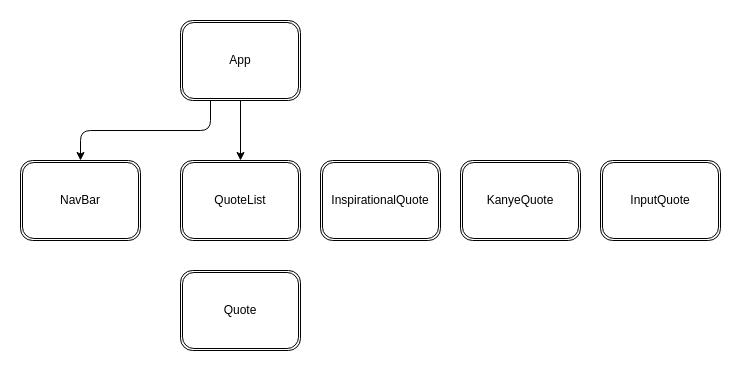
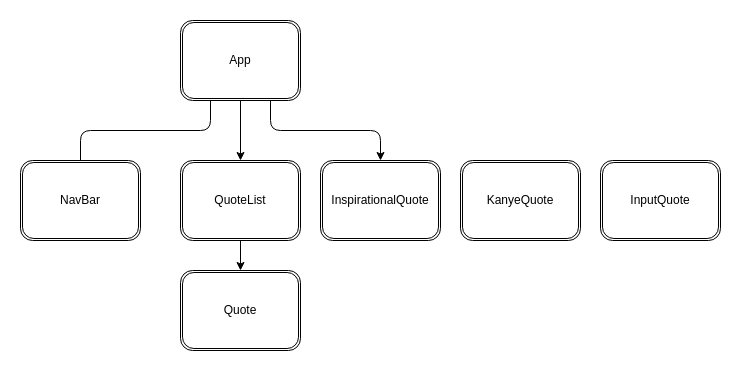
edge "App" -> "InspirationalQuote": added
edge "App" -> "NavBar": arrowhead classic -> none
edge "QuoteList" -> "Quote": added
